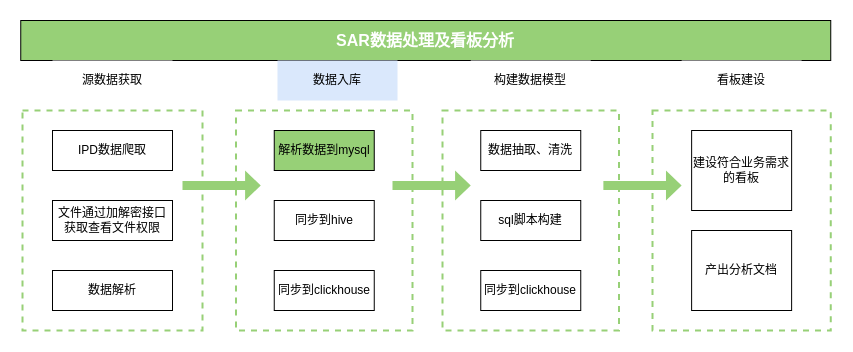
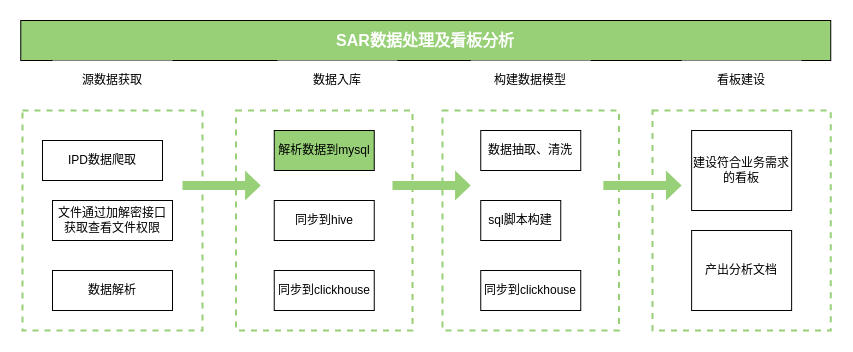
node "数据入库": fillcolor #dae8fc -> #ffffff
node "IPD数据爬取": moved (113, 151) -> (103, 161)
node "sql脚本构建": size 100x40 -> 80x40
